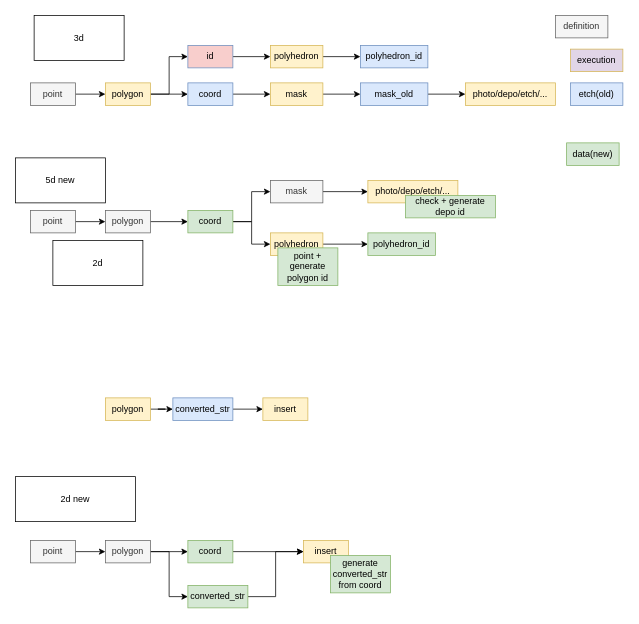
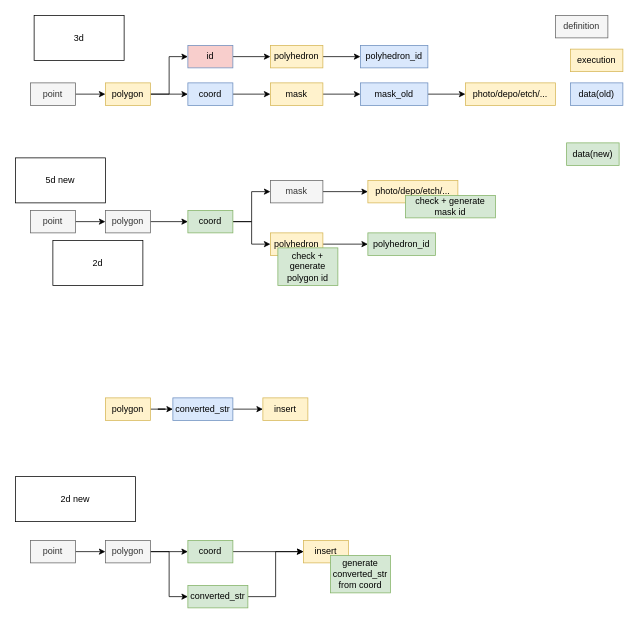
node "execution": fillcolor #e1d5e7 -> #fff2cc
node "etch(old)": label "etch(old)" -> "data(old)"
node "check + generate depo id": label "check + generate depo id" -> "check + generate mask id"
node "point + generate polygon id": label "point + generate polygon id" -> "check + generate polygon id"
